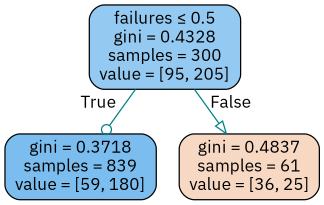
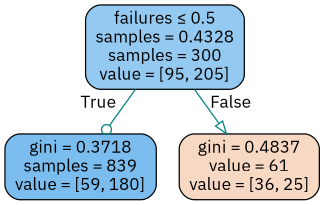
node "failures ≤ 0.5": text "gini = 0.4328" -> "samples = 0.4328"
node "gini = 0.4837": text "samples = 61" -> "value = 61"
